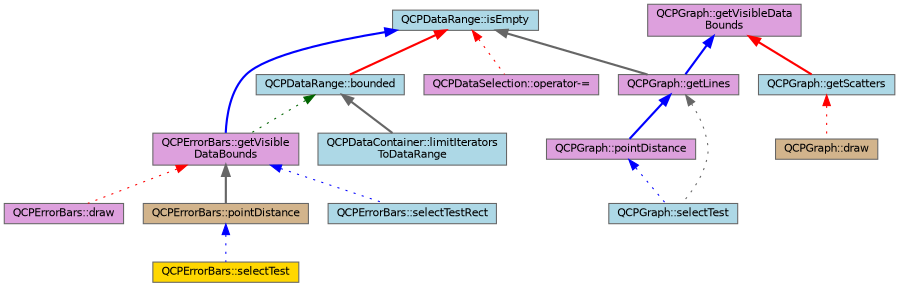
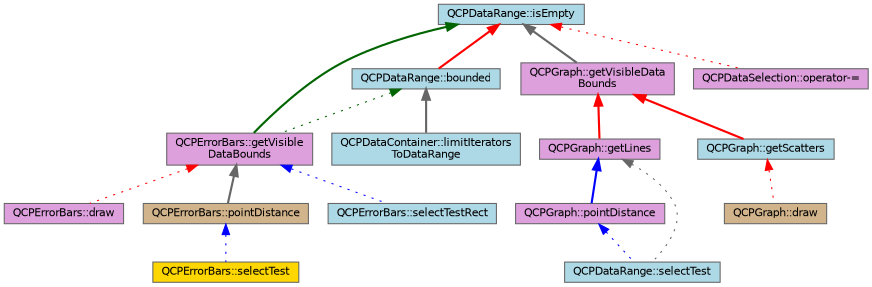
edge "QCPGraph::getLines" -> "QCPDataRange::isEmpty": now "QCPGraph::getVisibleData Bounds" -> "QCPDataRange::isEmpty"
edge "QCPErrorBars::getVisible DataBounds" -> "QCPDataRange::isEmpty": color blue -> darkgreen
edge "QCPGraph::getLines" -> "QCPGraph::getVisibleData Bounds": color blue -> red
node "QCPGraph::selectTest": label "QCPGraph::selectTest" -> "QCPDataRange::selectTest"
